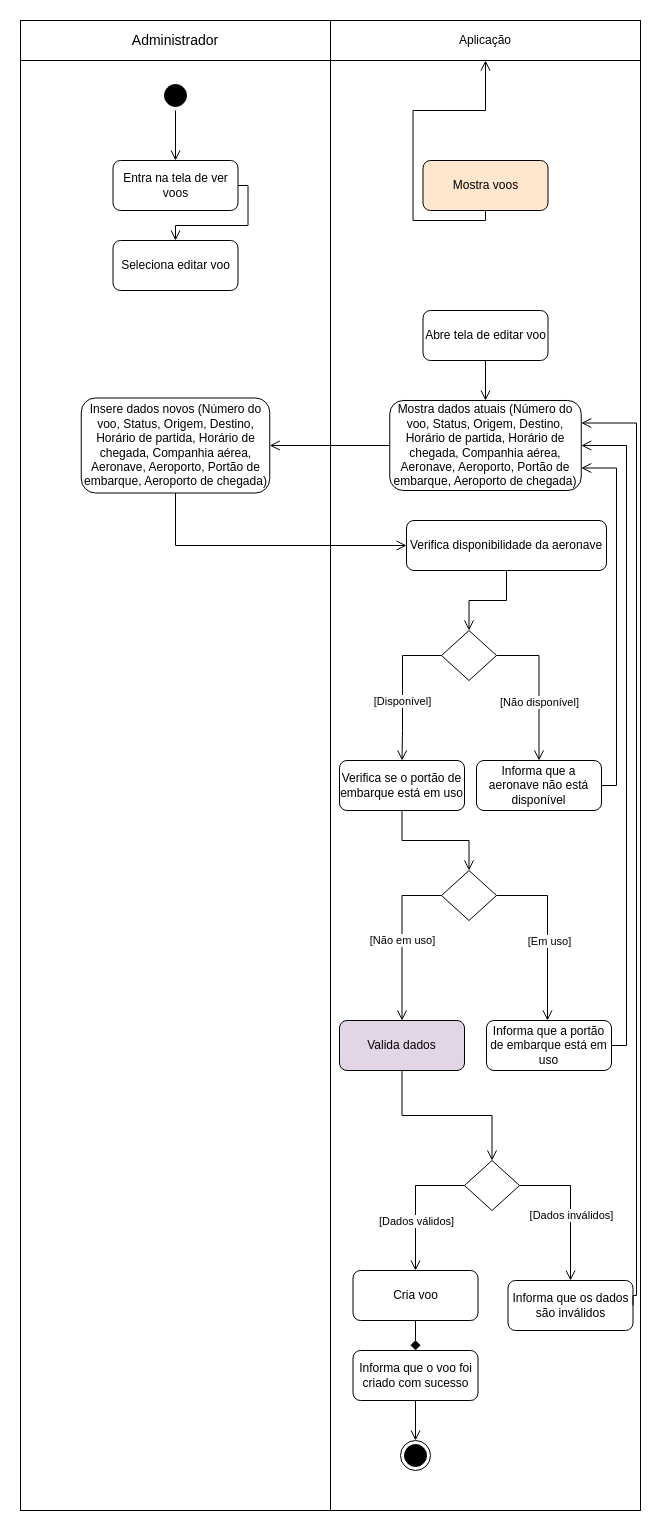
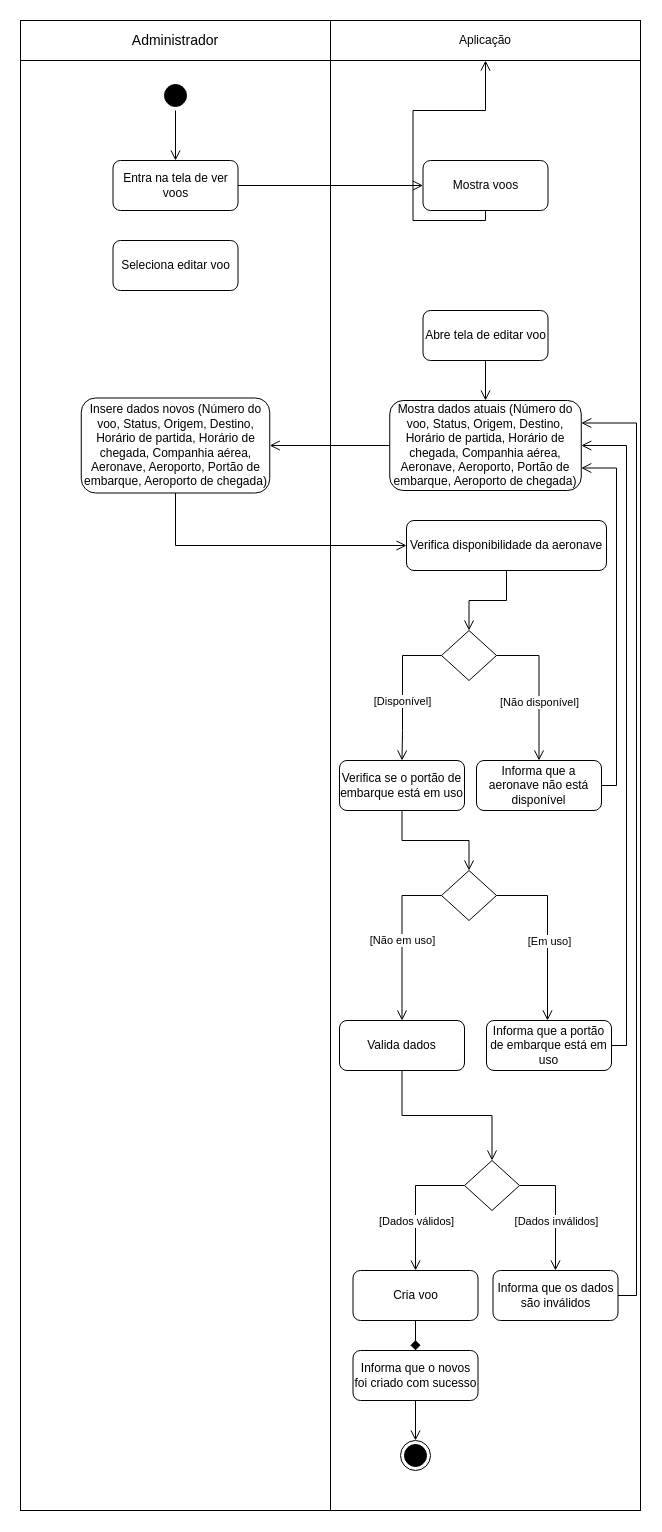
node "Mostra voos": fillcolor #ffe6cc -> #ffffff
edge "Entra na tela de ver voos" -> "Seleciona editar voo": now "Entra na tela de ver voos" -> "Mostra voos"
node "Valida dados": fillcolor #e1d5e7 -> #ffffff
node "Informa que os dados são inválidos": moved (571, 1306) -> (556, 1296)
node "Informa que o voo foi criado com sucesso": label "Informa que o voo foi criado com sucesso" -> "Informa que o novos foi criado com sucesso"
